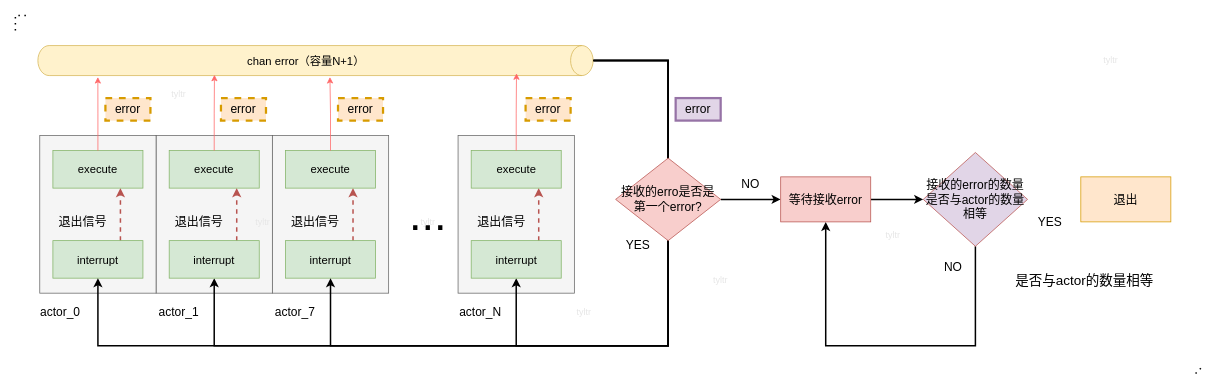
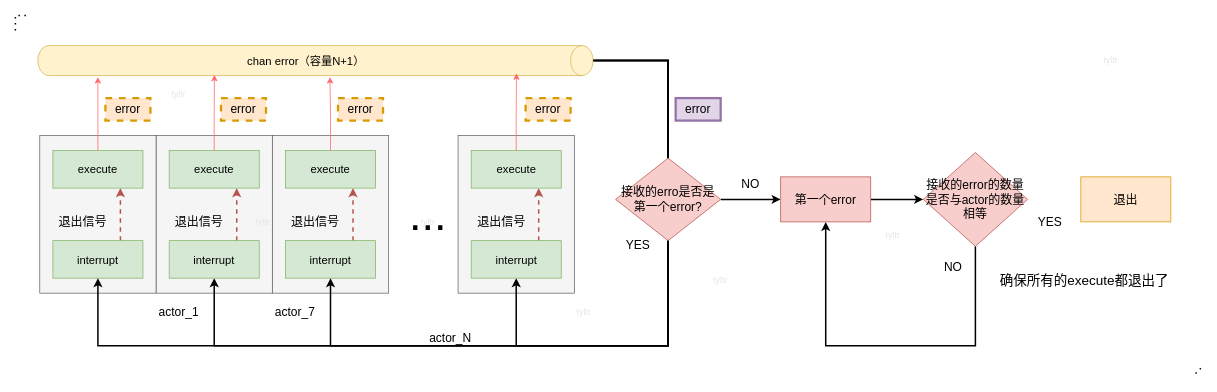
node "等待接收error": label "等待接收error" -> "第一个error"
node "接收的error的数量 是否与actor的数量相等": fillcolor #e1d5e7 -> #f8cecc
node "是否与actor的数量相等": label "是否与actor的数量相等" -> "确保所有的execute都退出了"
node "actor_0": removed
node "actor_N": moved (480, 312) -> (450, 338)
